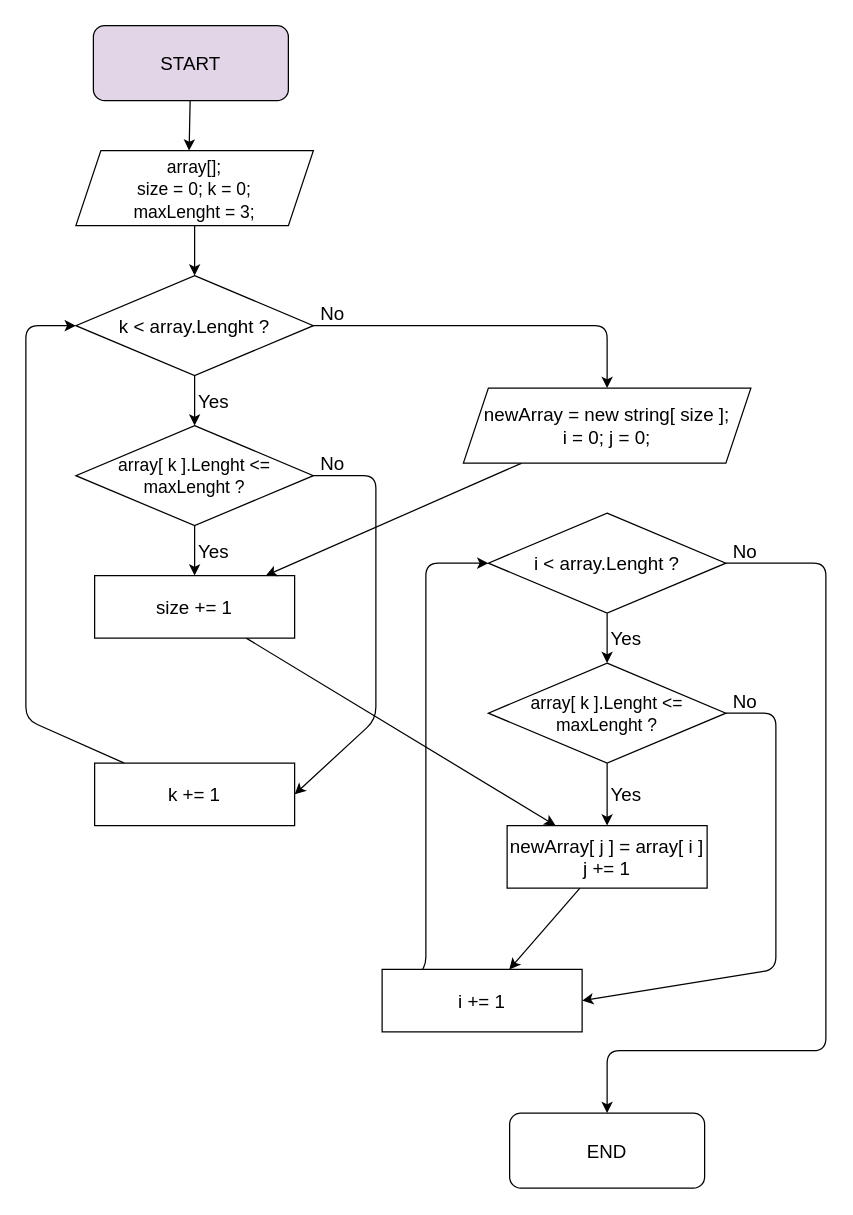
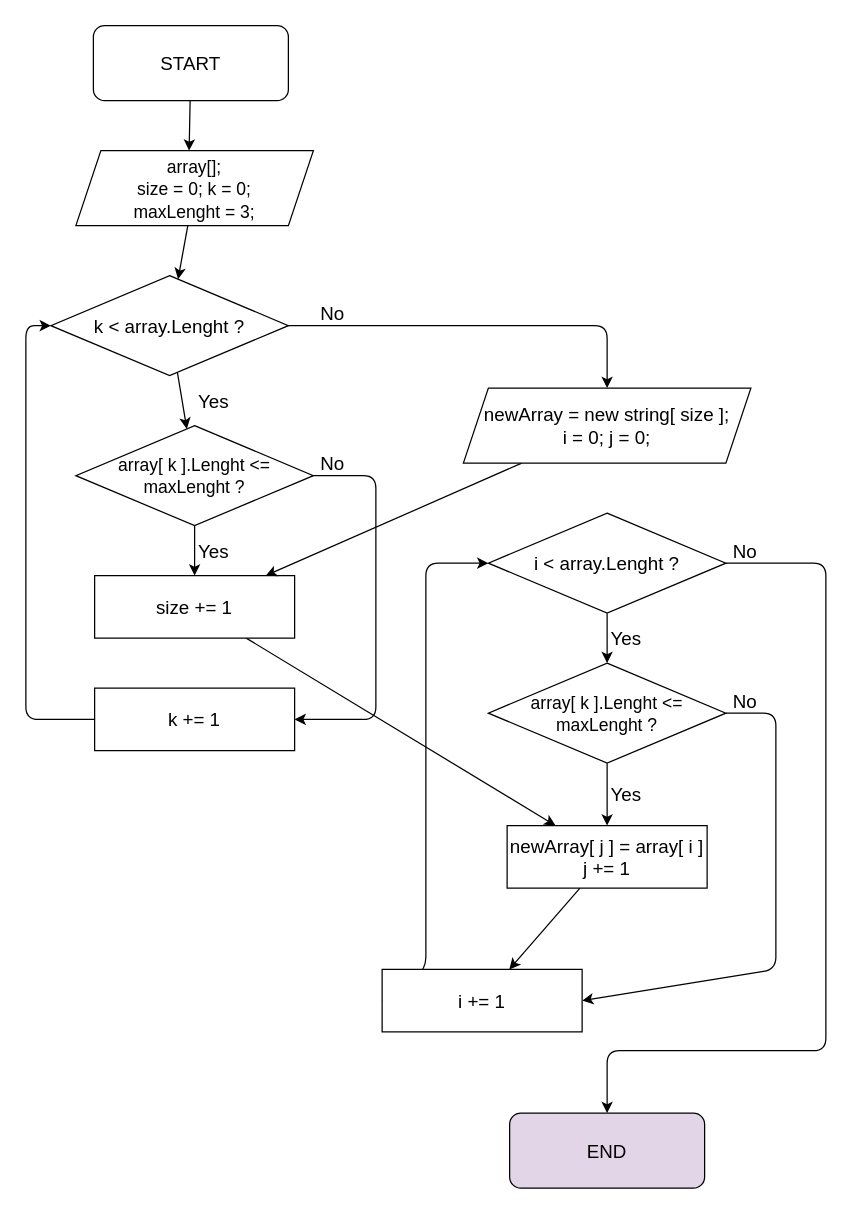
node "START": fillcolor #e1d5e7 -> #ffffff
node "k < array.Lenght ?": moved (194, 326) -> (169, 326)
node "k += 1": moved (194, 794) -> (194, 719)
node "END": fillcolor #ffffff -> #e1d5e7
